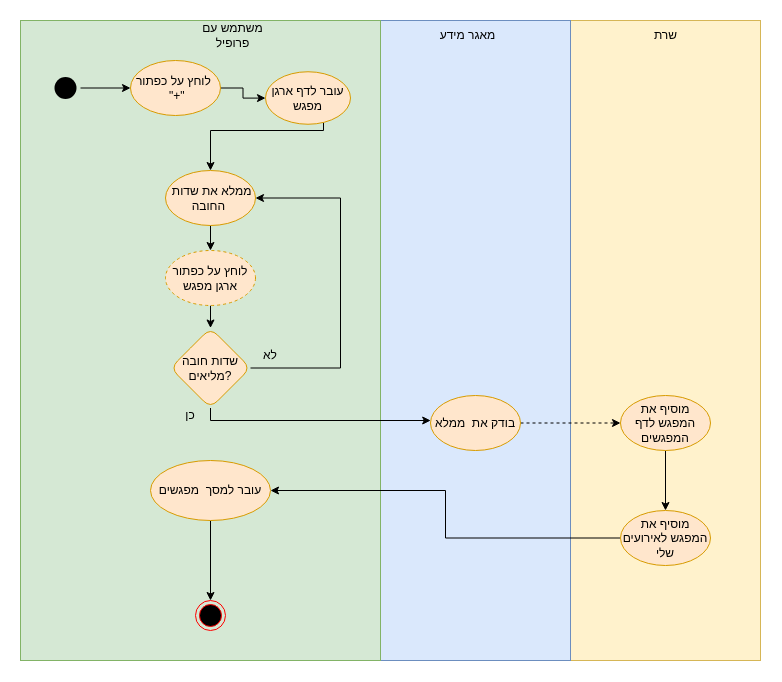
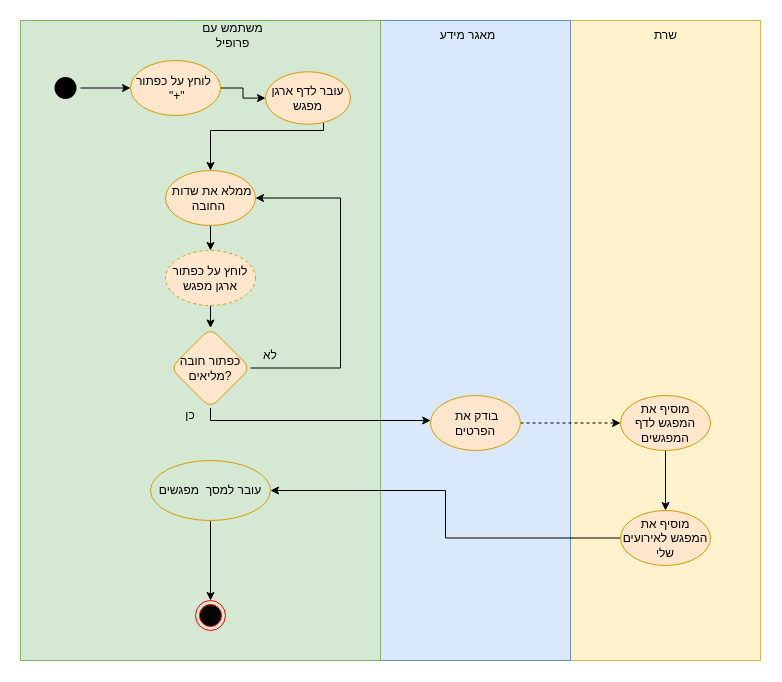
node "שדות חובה מליאים?": label "שדות חובה מליאים?" -> "כפתור חובה מליאים?"
node "בודק את ממלא": label "בודק את ממלא" -> "בודק את הפרטים"
node "עובר למסך מפגשים": fillcolor #ffe6cc -> #d5e8d4
